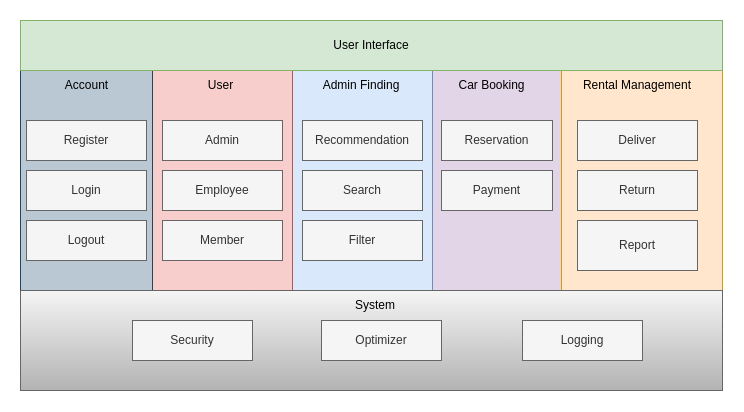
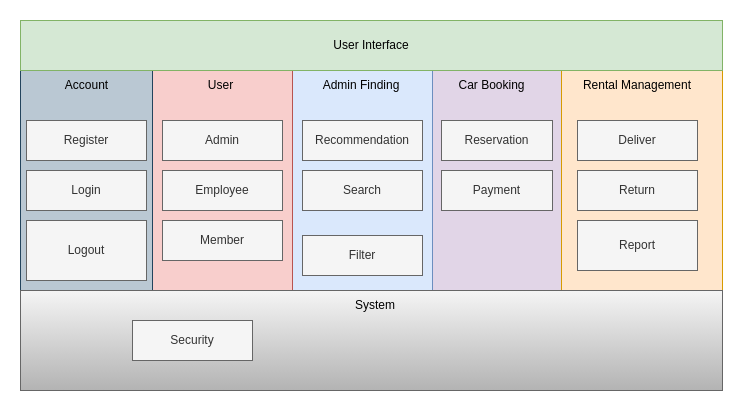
node "Logout": size 120x40 -> 120x60
node "Filter": moved (363, 241) -> (363, 256)
node "Optimizer": removed
node "Logging": removed
